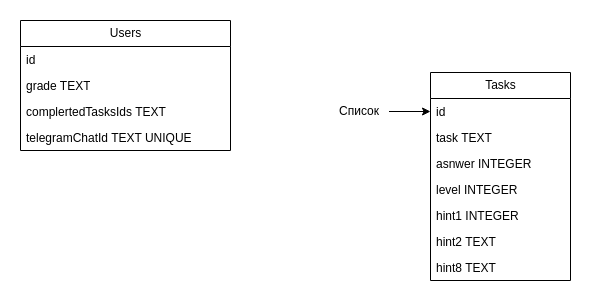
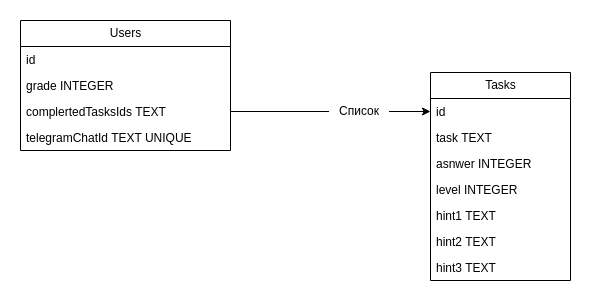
node "grade TEXT": label "grade TEXT" -> "grade INTEGER"
edge "complertedTasksIds TEXT" -- "Список": added
node "hint1 INTEGER": label "hint1 INTEGER" -> "hint1 TEXT"
node "hint8 TEXT": label "hint8 TEXT" -> "hint3 TEXT"
